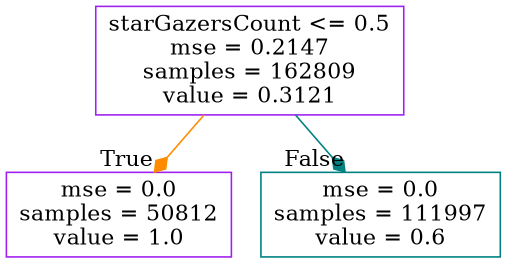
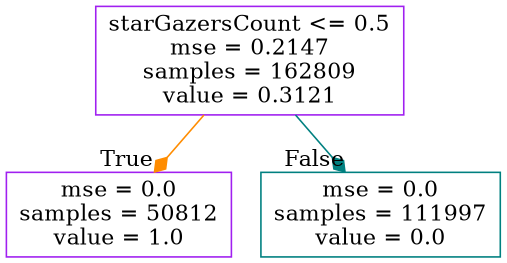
node "mse = 0.0 samples = 111997 value = 0.6": label "mse = 0.0 samples = 111997 value = 0.6" -> "mse = 0.0 samples = 111997 value = 0.0"
